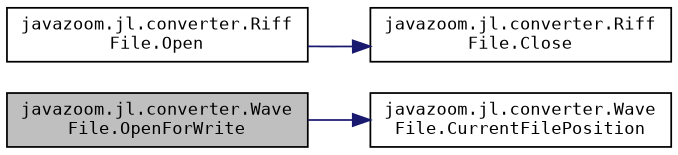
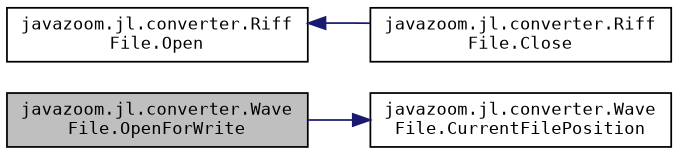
edge "javazoom.jl.converter.Riff File.Open" -> "javazoom.jl.converter.Riff File.Close": reversed
